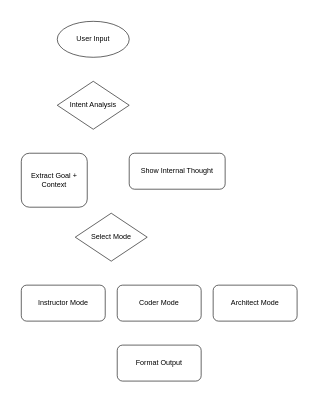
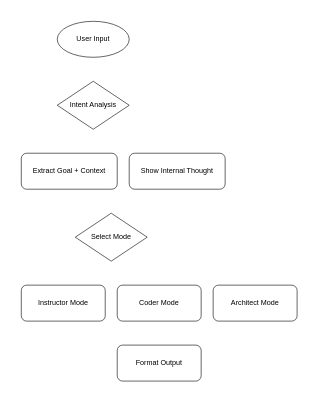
node "Extract Goal + Context": size 66x54 -> 96x36
